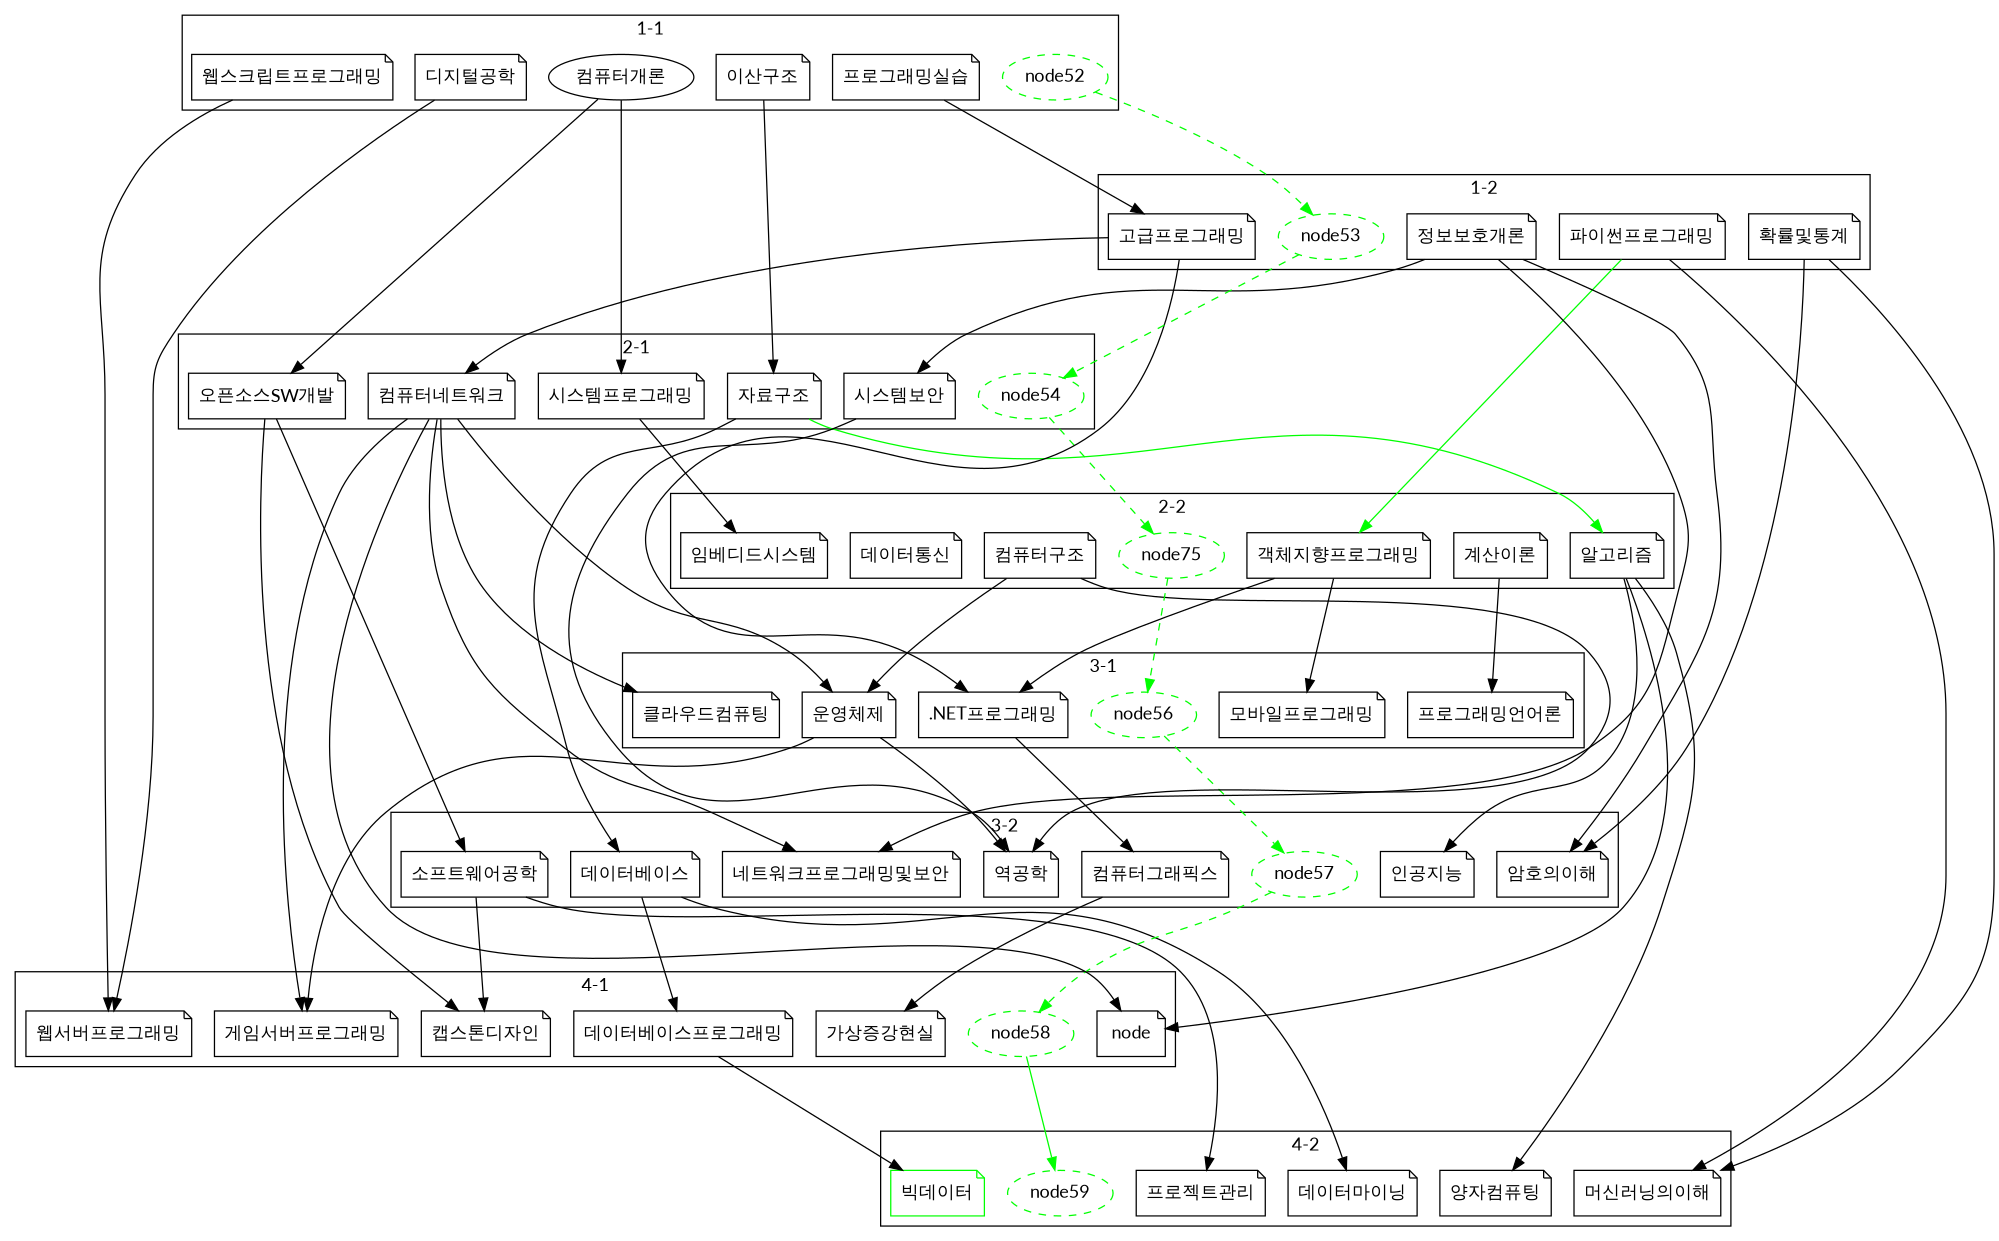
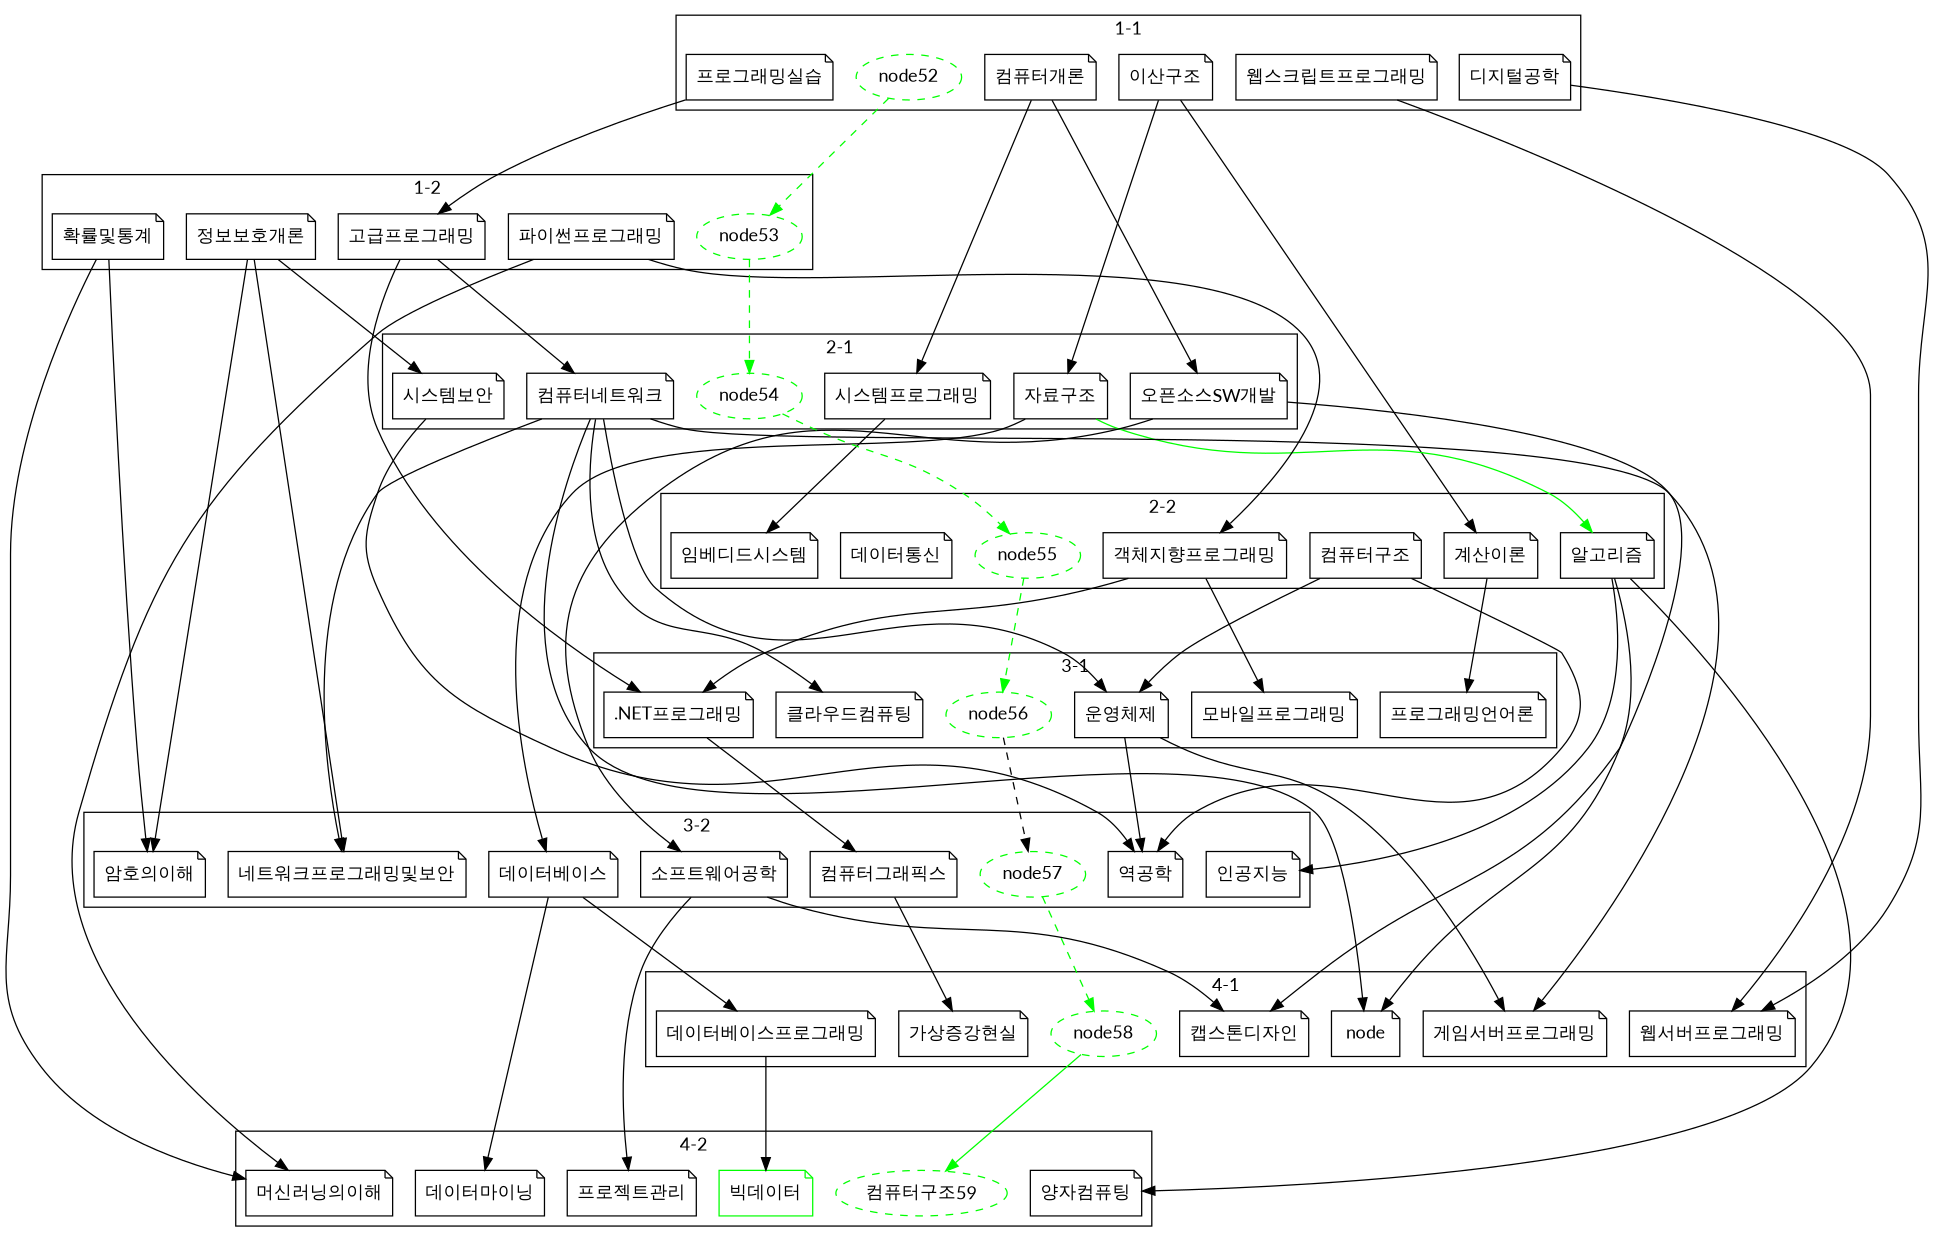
node "컴퓨터개론": shape ellipse -> note
edge "이산구조" -> "계산이론": added
edge "파이썬프로그래밍" -> "객체지향프로그래밍": color green -> black
node "node75": label "node75" -> "node55"
edge "node56" -> "node57": color green -> black
node "node59": label "node59" -> "컴퓨터구조59"
